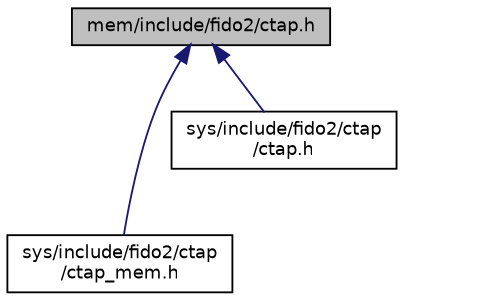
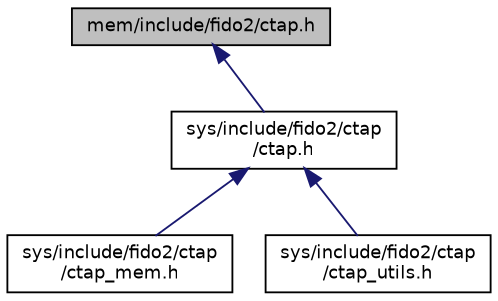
edge "sys/include/fido2/ctap /ctap_mem.h" -> "mem/include/fido2/ctap.h": now "sys/include/fido2/ctap /ctap_mem.h" -> "sys/include/fido2/ctap /ctap.h"
node "sys/include/fido2/ctap /ctap_utils.h": added
